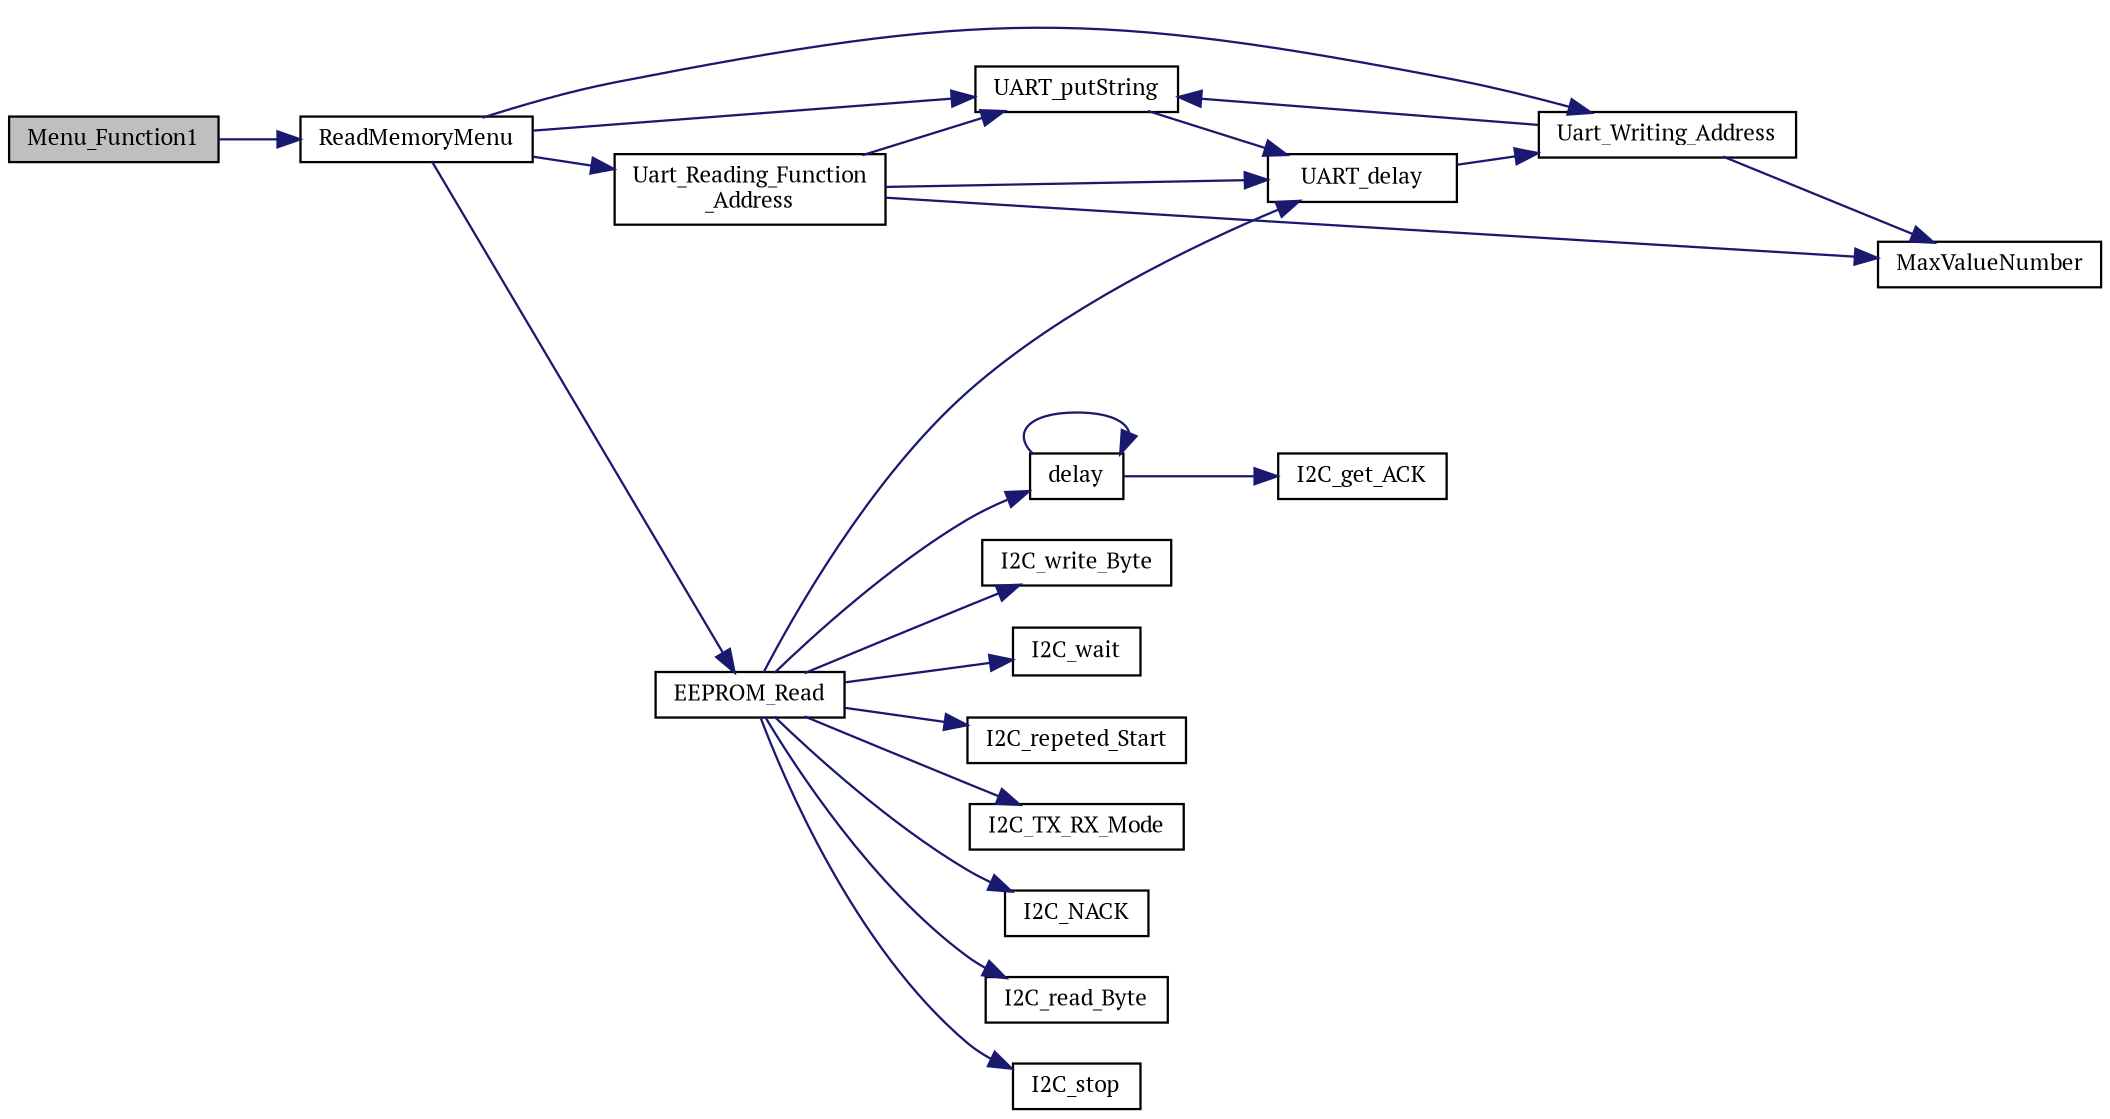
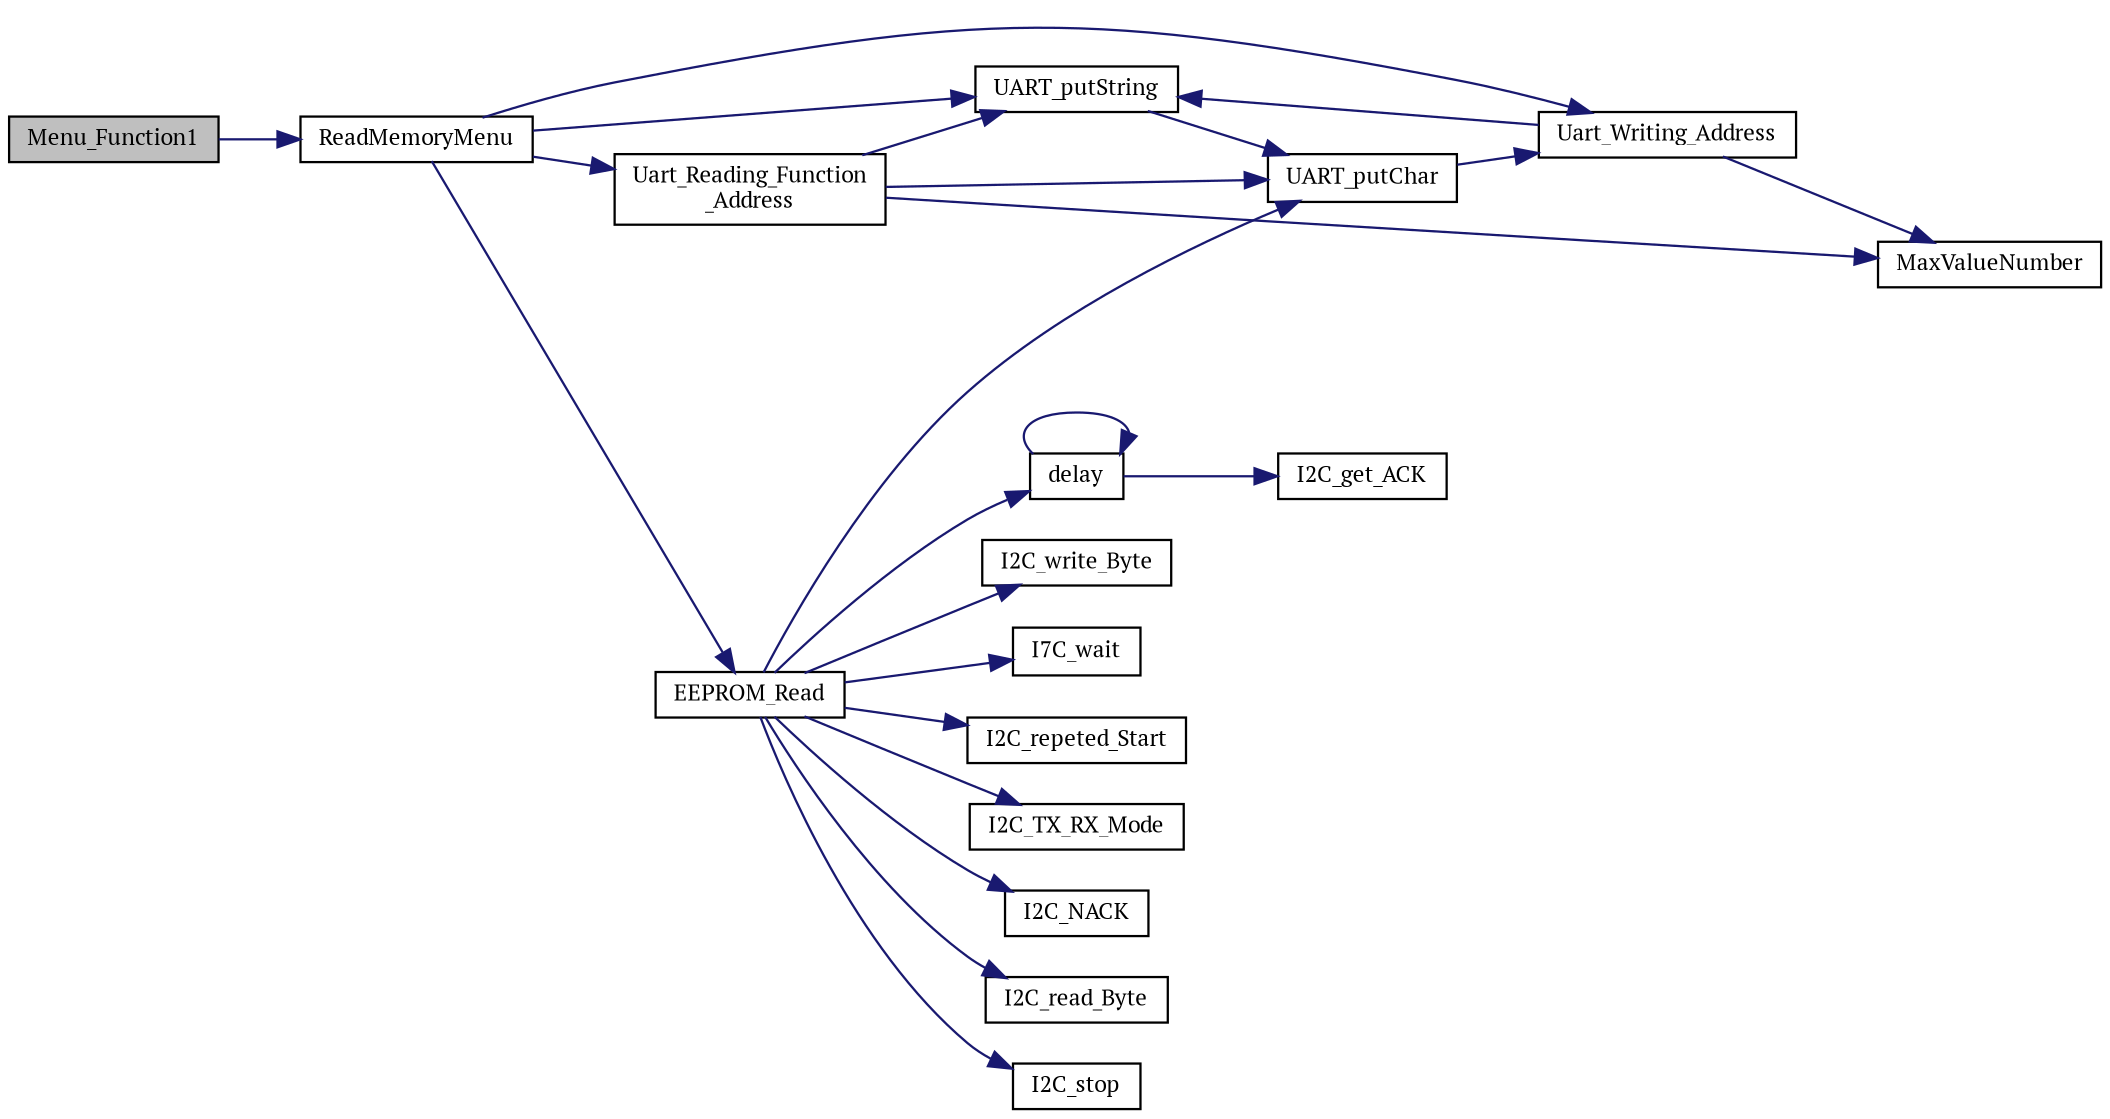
node "UART_delay": label "UART_delay" -> "UART_putChar"
node "I2C_wait": label "I2C_wait" -> "I7C_wait"
